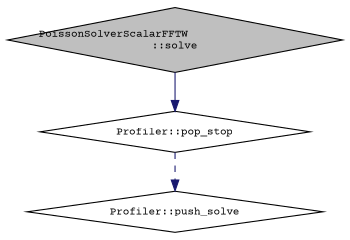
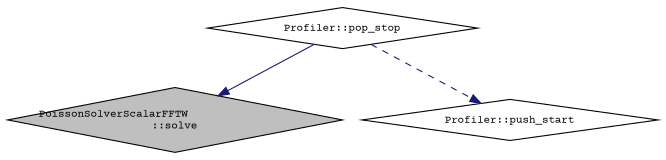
edge "PoissonSolverScalarFFTW ::solve" -> "Profiler::pop_stop": reversed
node "Profiler::push_solve": label "Profiler::push_solve" -> "Profiler::push_start"
